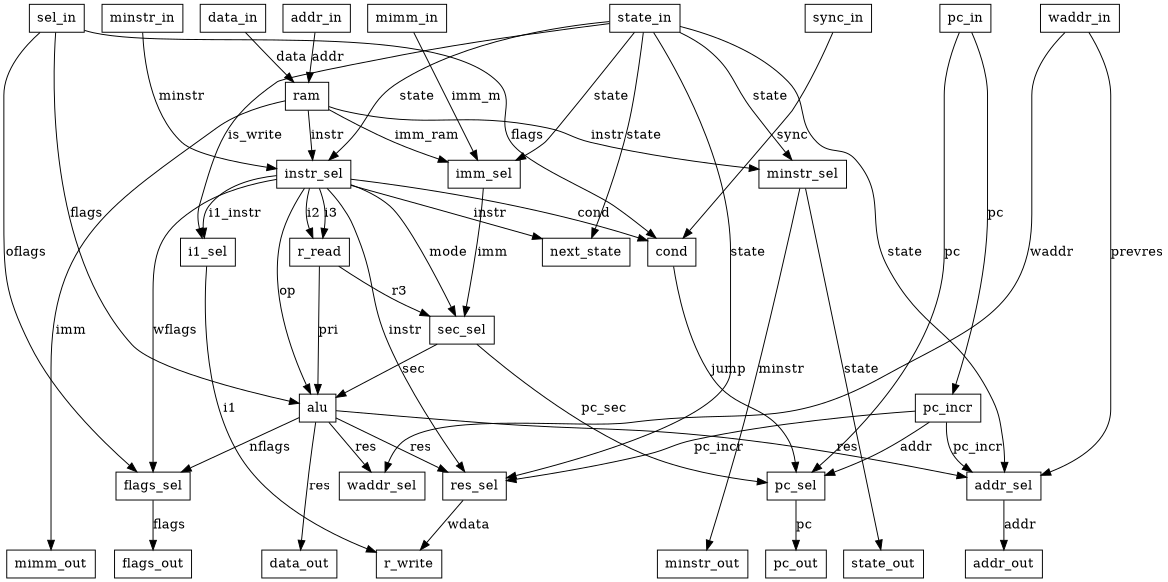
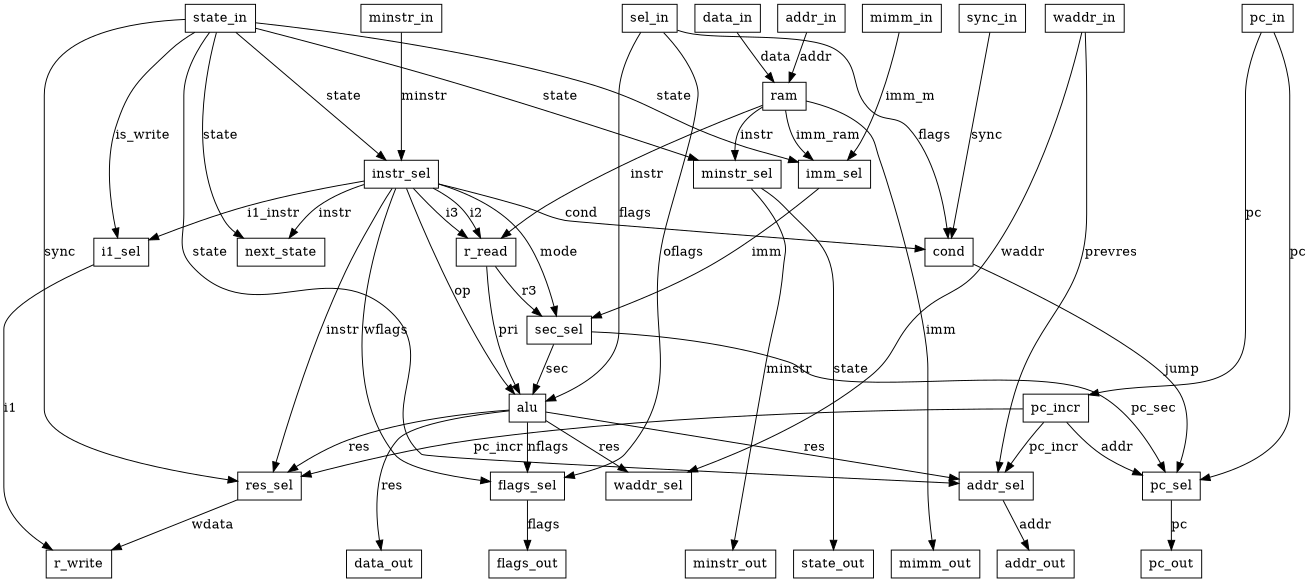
edge "ram" -> "instr_sel": now "ram" -> "r_read"
edge "state_in" -> "res_sel": label "state" -> "sync"
